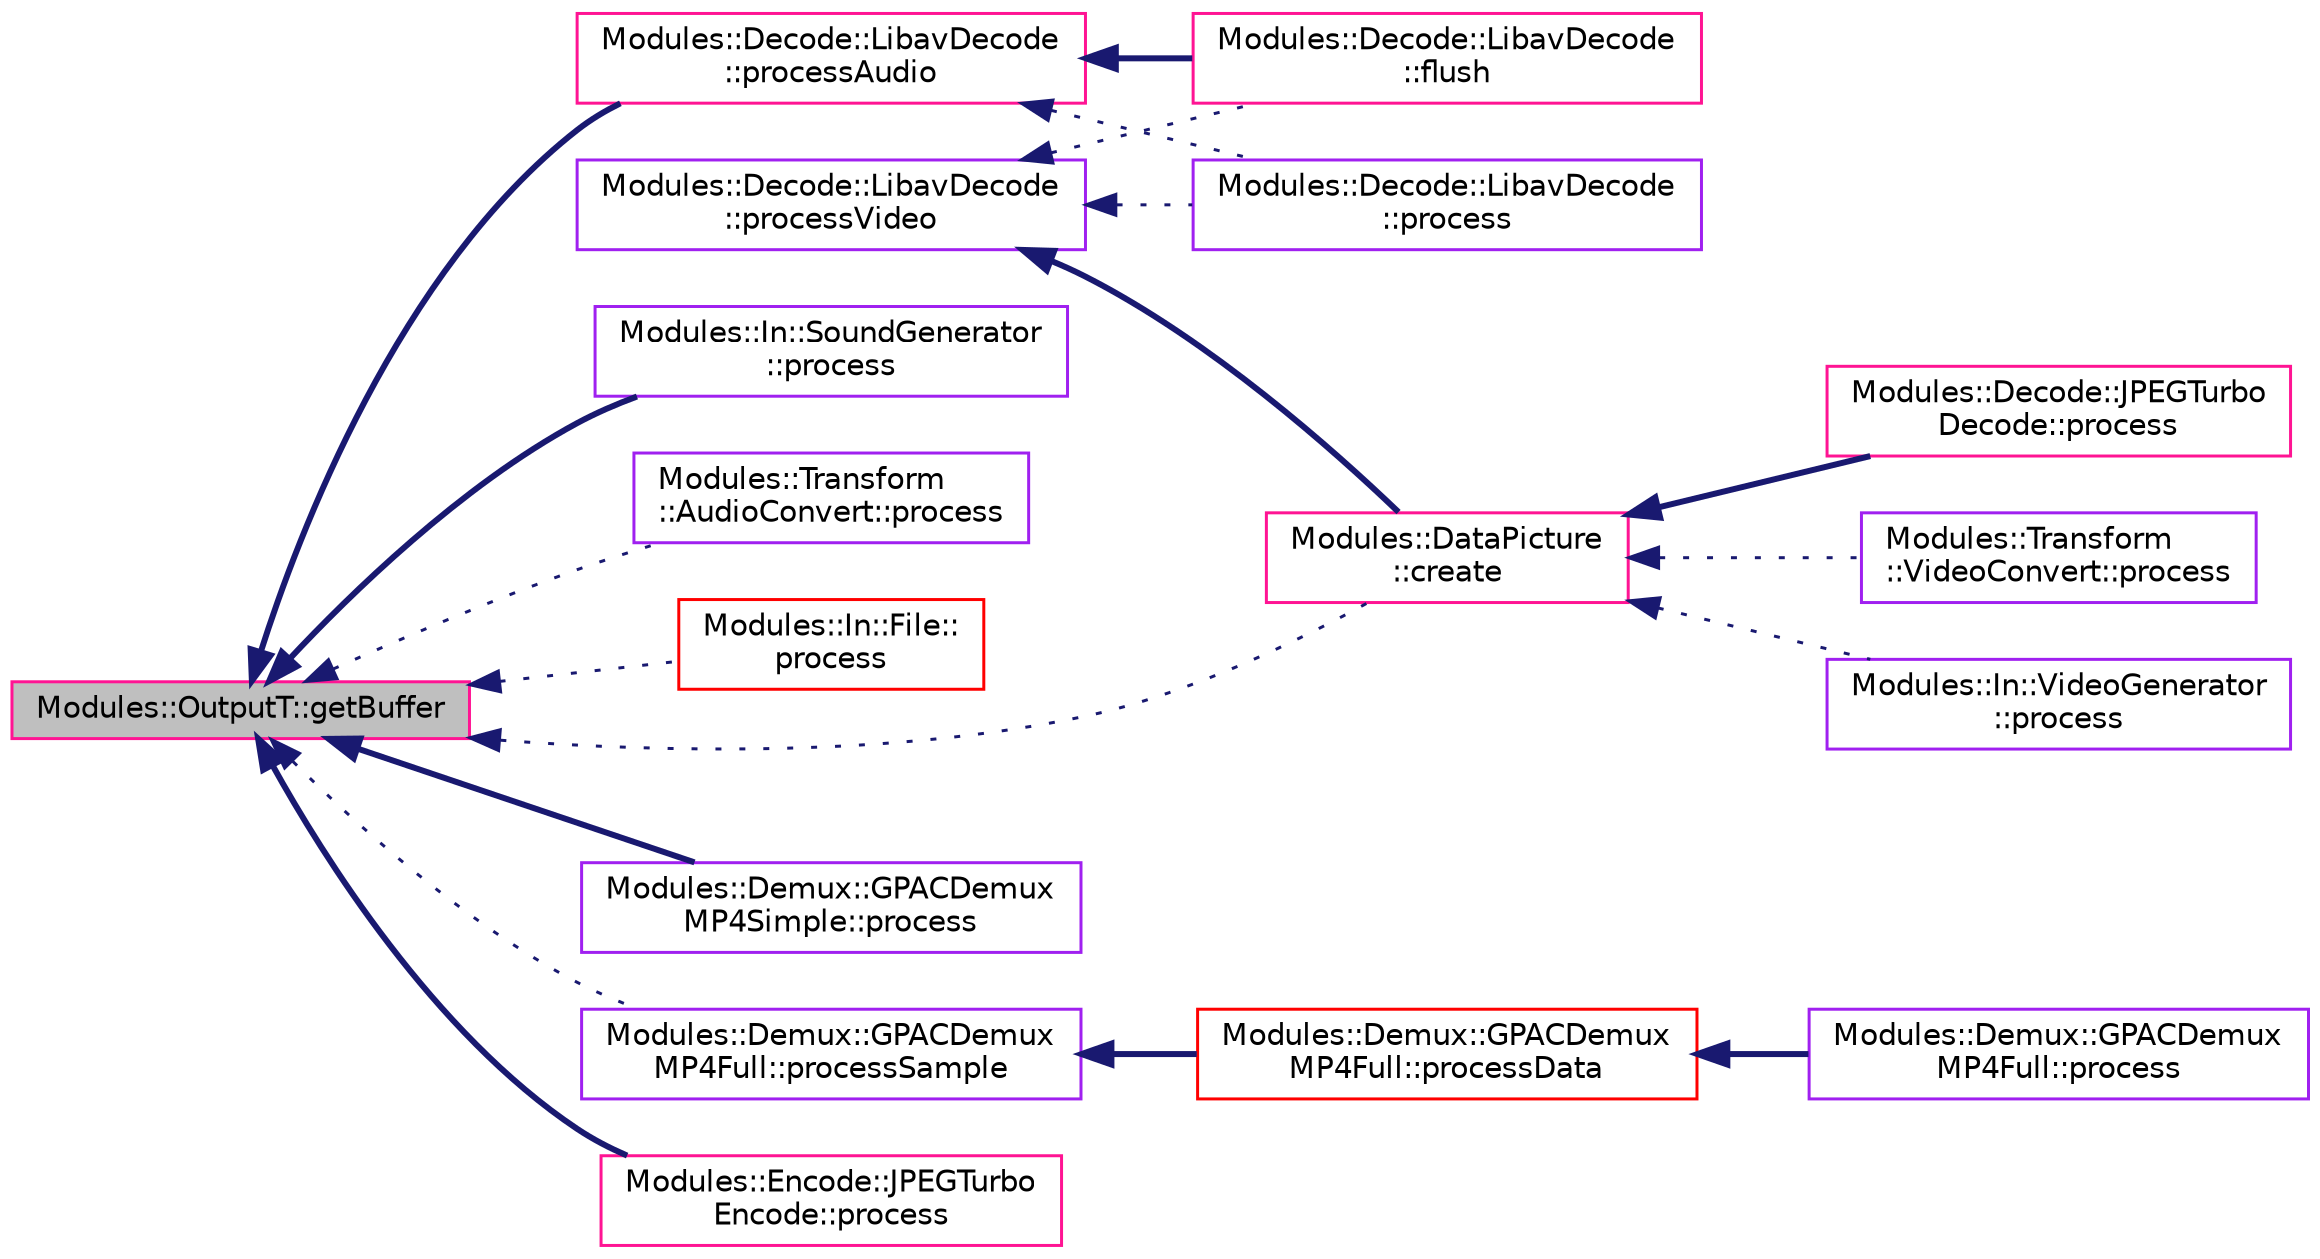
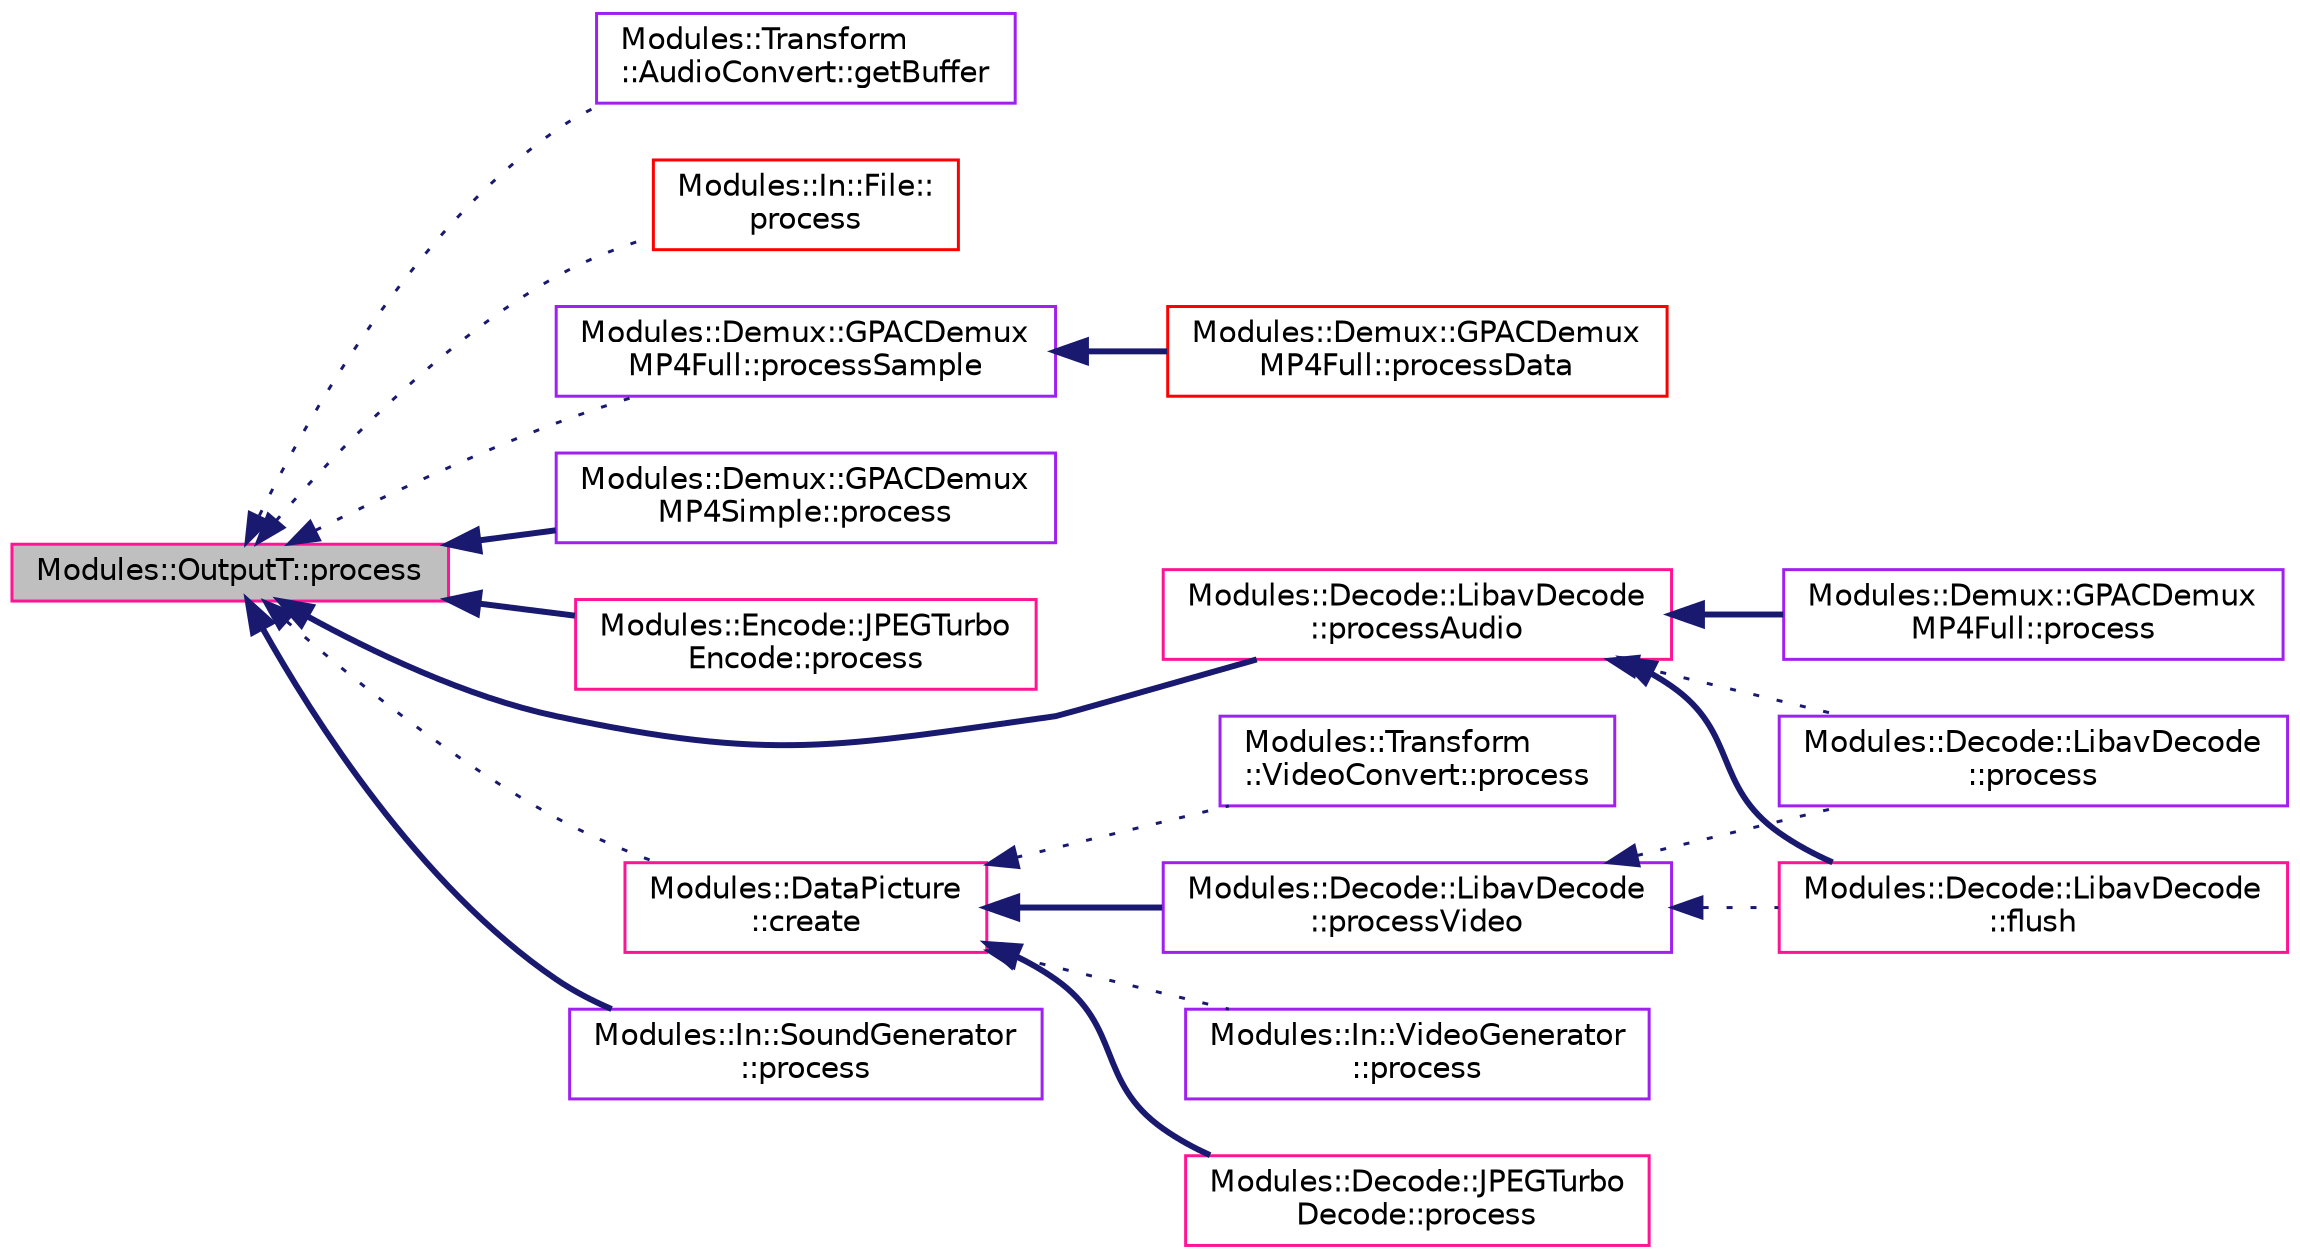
edge "Modules::DataPicture ::create" -> "Modules::Decode::LibavDecode ::processVideo": reversed
node "Modules::Transform ::AudioConvert::process": label "Modules::Transform ::AudioConvert::process" -> "Modules::Transform ::AudioConvert::getBuffer"
node "Modules::OutputT::getBuffer": label "Modules::OutputT::getBuffer" -> "Modules::OutputT::process"
edge "Modules::Demux::GPACDemux MP4Full::process" -> "Modules::Demux::GPACDemux MP4Full::processData": now "Modules::Demux::GPACDemux MP4Full::process" -> "Modules::Decode::LibavDecode ::processAudio"
